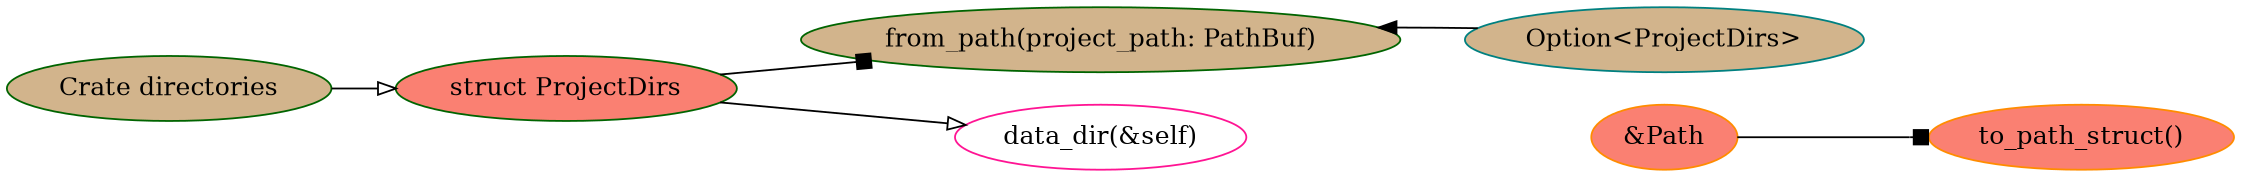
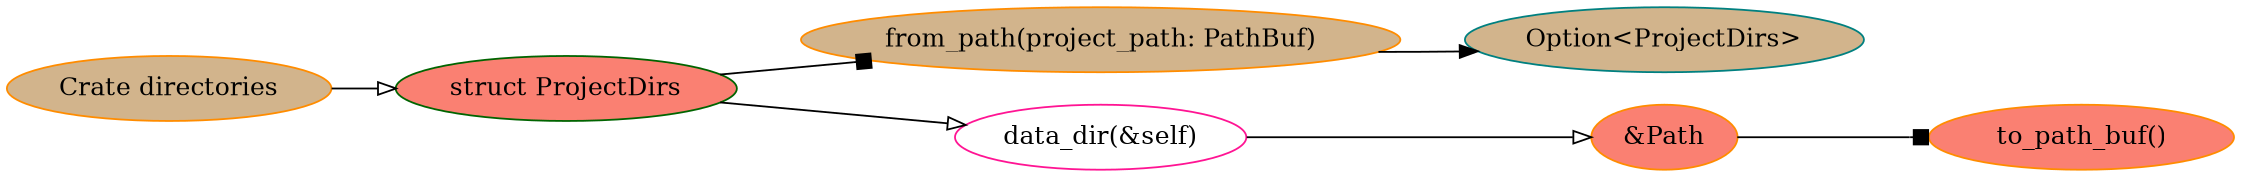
edge "Option<ProjectDirs>" -> "from_path(project_path: PathBuf)": reversed
node "from_path(project_path: PathBuf)": color darkgreen -> darkorange
node "Crate directories": color darkgreen -> darkorange
edge "data_dir(&self)" -> "&Path": added
node "to_path_struct()": label "to_path_struct()" -> "to_path_buf()"
